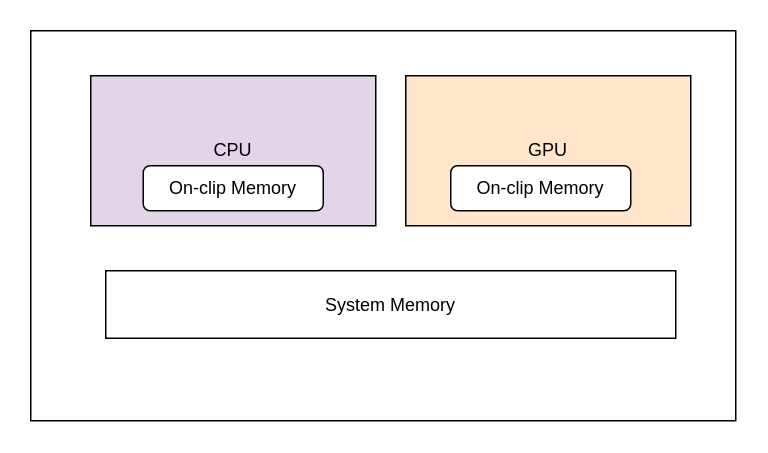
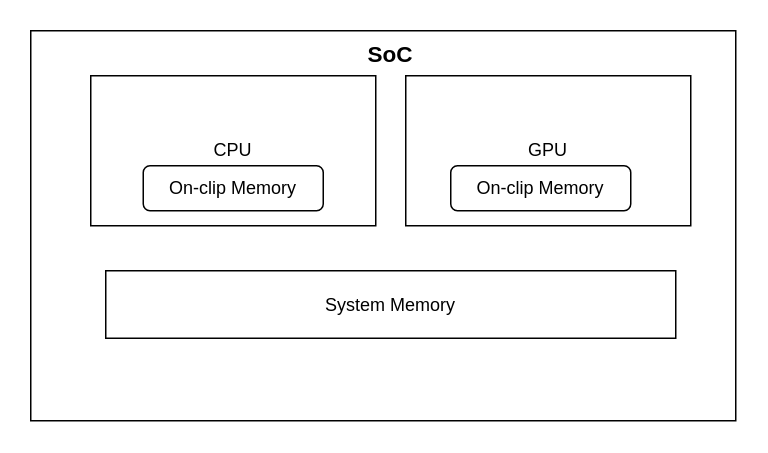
node "SoC": added
node "CPU": fillcolor #e1d5e7 -> #ffffff
node "GPU": fillcolor #ffe6cc -> #ffffff
